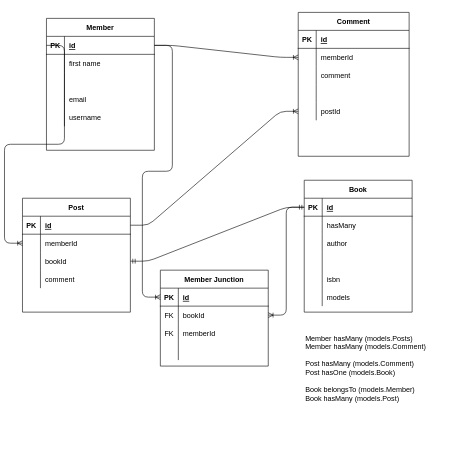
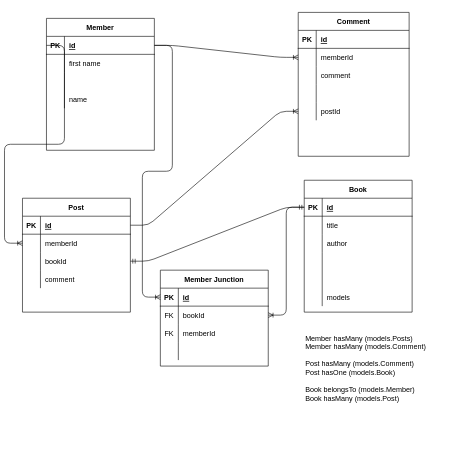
node "email": label "email" -> "name"
node "username": removed
node "hasMany": label "hasMany" -> "title"
node "isbn": removed
